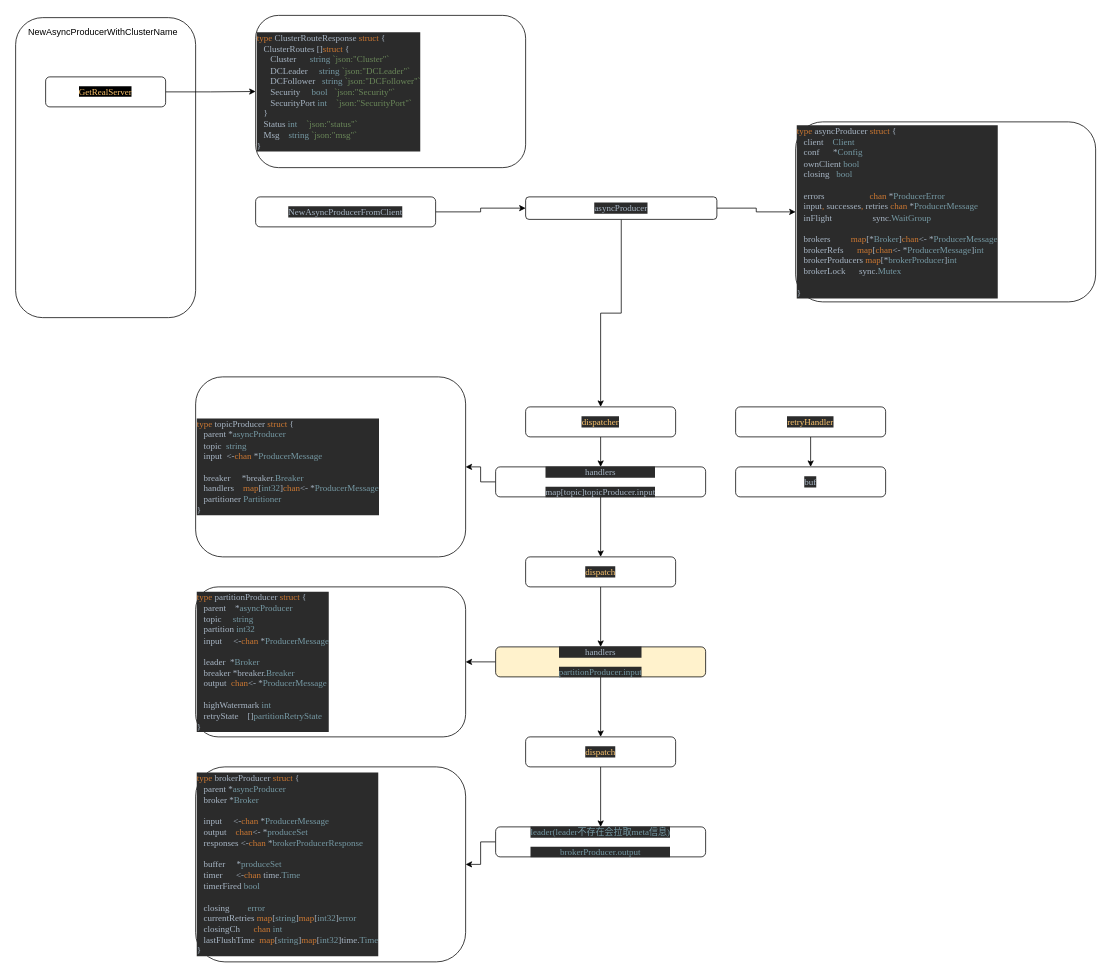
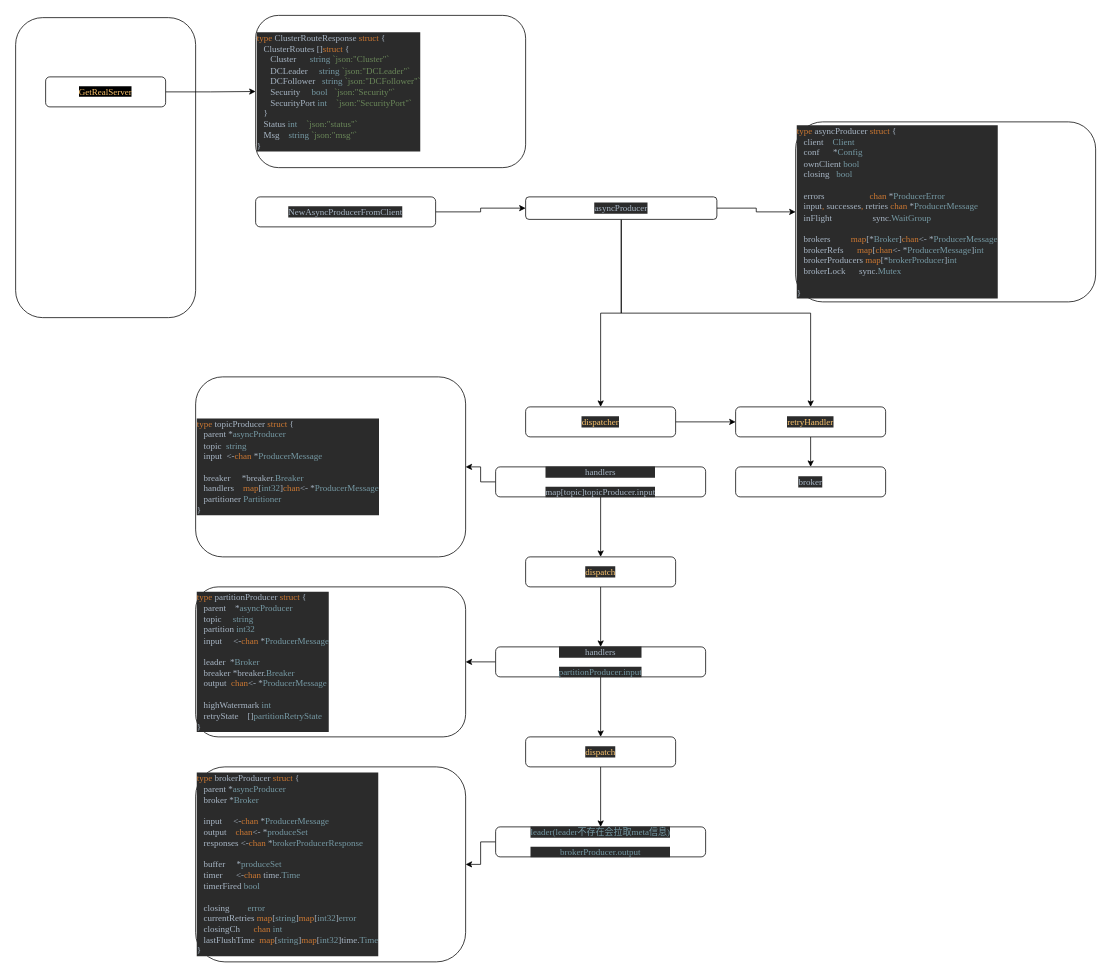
node "NewAsyncProducerWithClusterName": removed
edge "asyncProducer" -> "retryHandler": added
edge "dispatcher" -> "handlersmap[topic]topicProducer.input": now "dispatcher" -> "retryHandler"
node "buf": label "buf" -> "broker"
node "handlerspartitionProducer.input": fillcolor #fff2cc -> #ffffff
